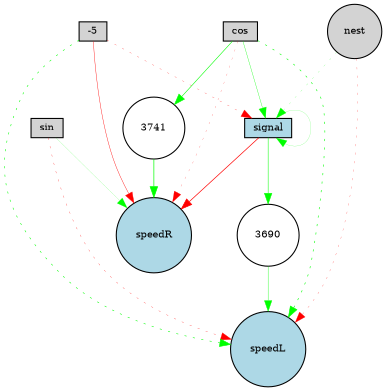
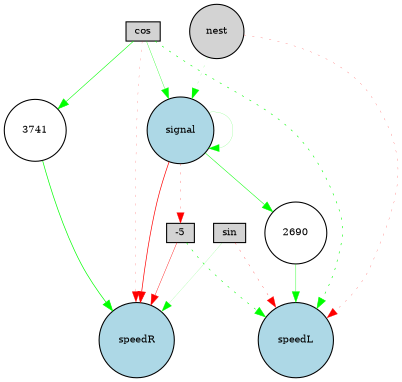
edge "-5" -> "signal": reversed
node "signal": shape box -> circle
node "3690": label "3690" -> "2690"
